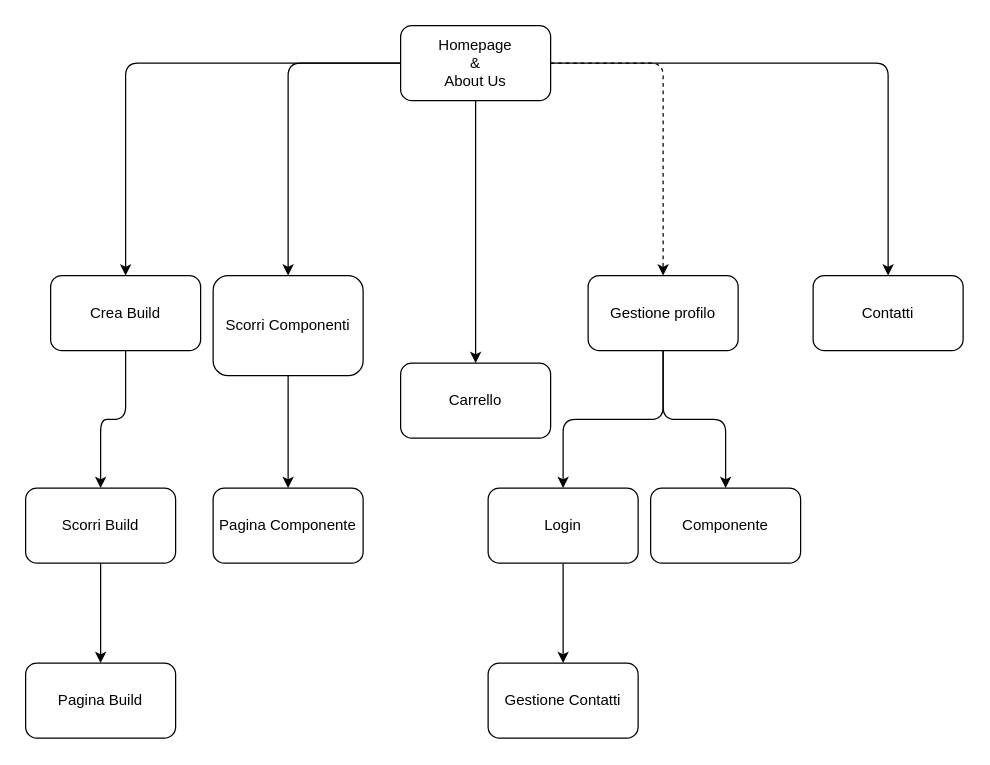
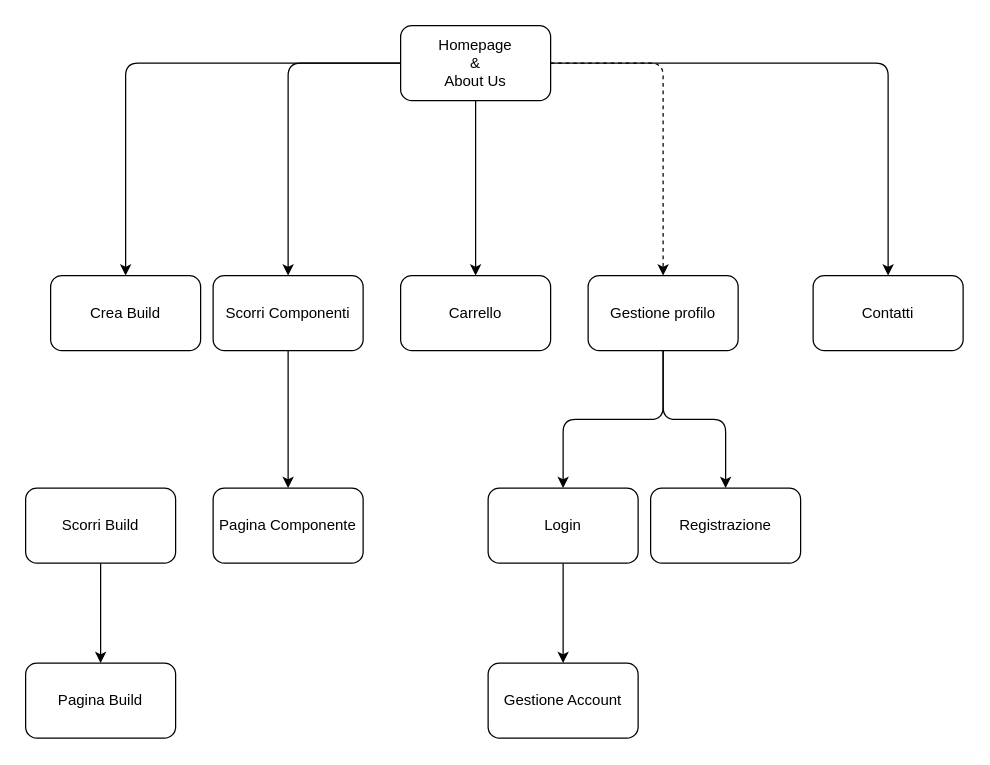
node "Scorri Componenti": size 150x100 -> 150x75
node "Carrello": moved (476, 401) -> (476, 313)
edge "Crea Build" -> "Scorri Build": removed
node "Componente": label "Componente" -> "Registrazione"
node "Gestione Contatti": label "Gestione Contatti" -> "Gestione Account"
